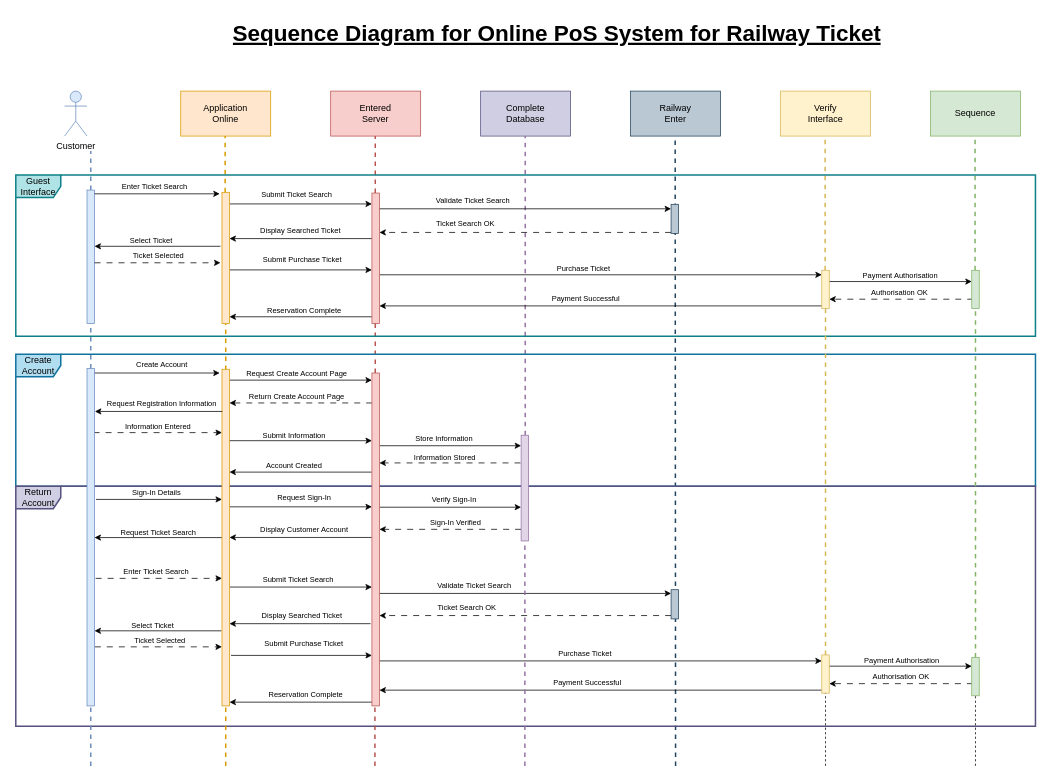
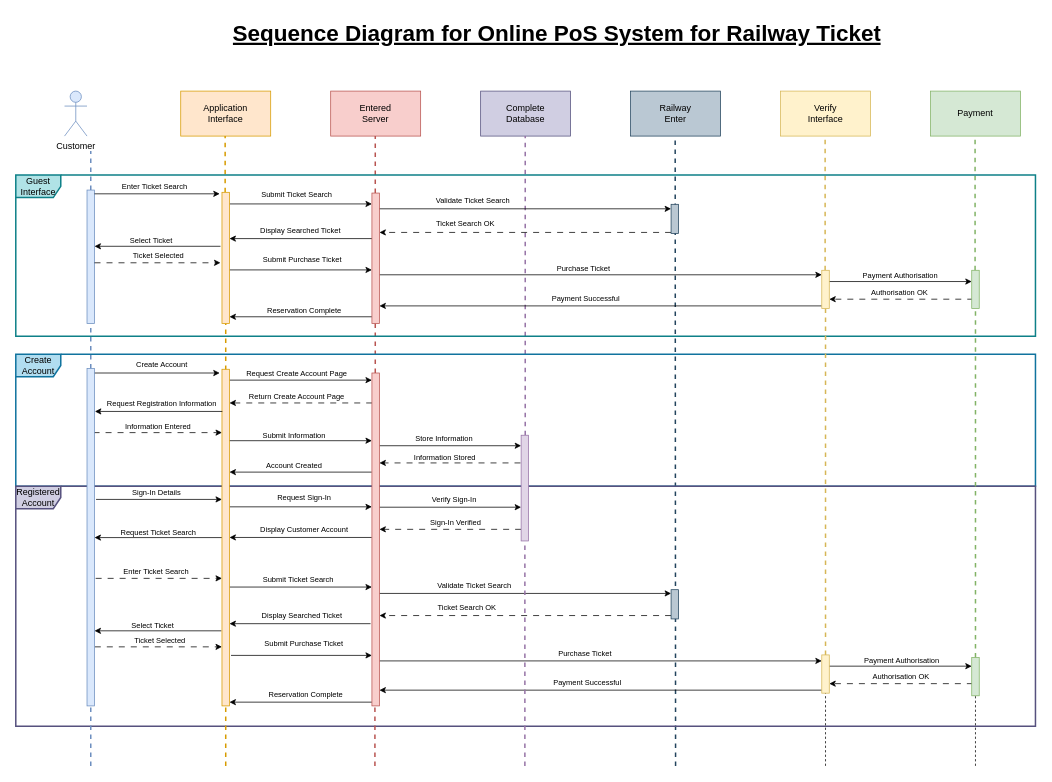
node "Application Online": label "Application Online" -> "Application Interface"
node "Sequence": label "Sequence" -> "Payment"
node "Return Account": label "Return Account" -> "Registered Account"
